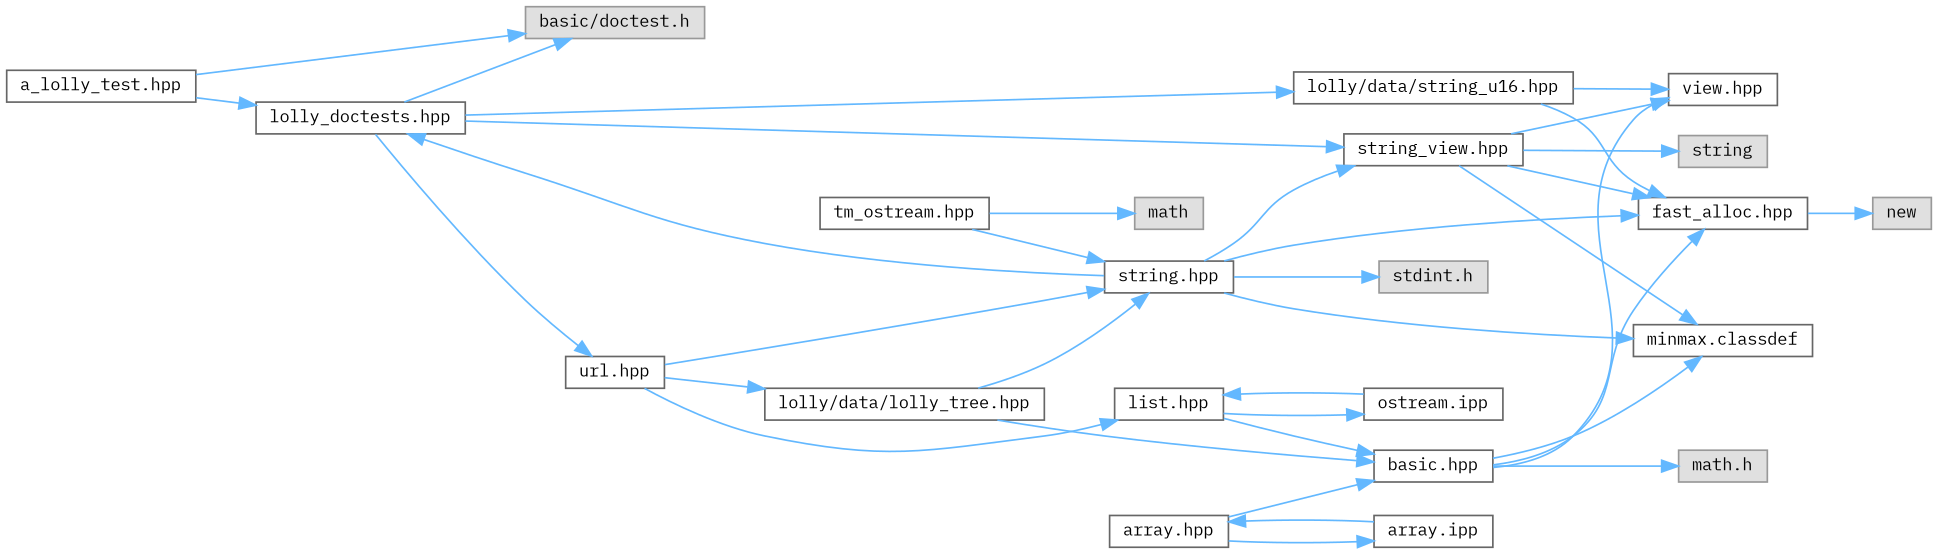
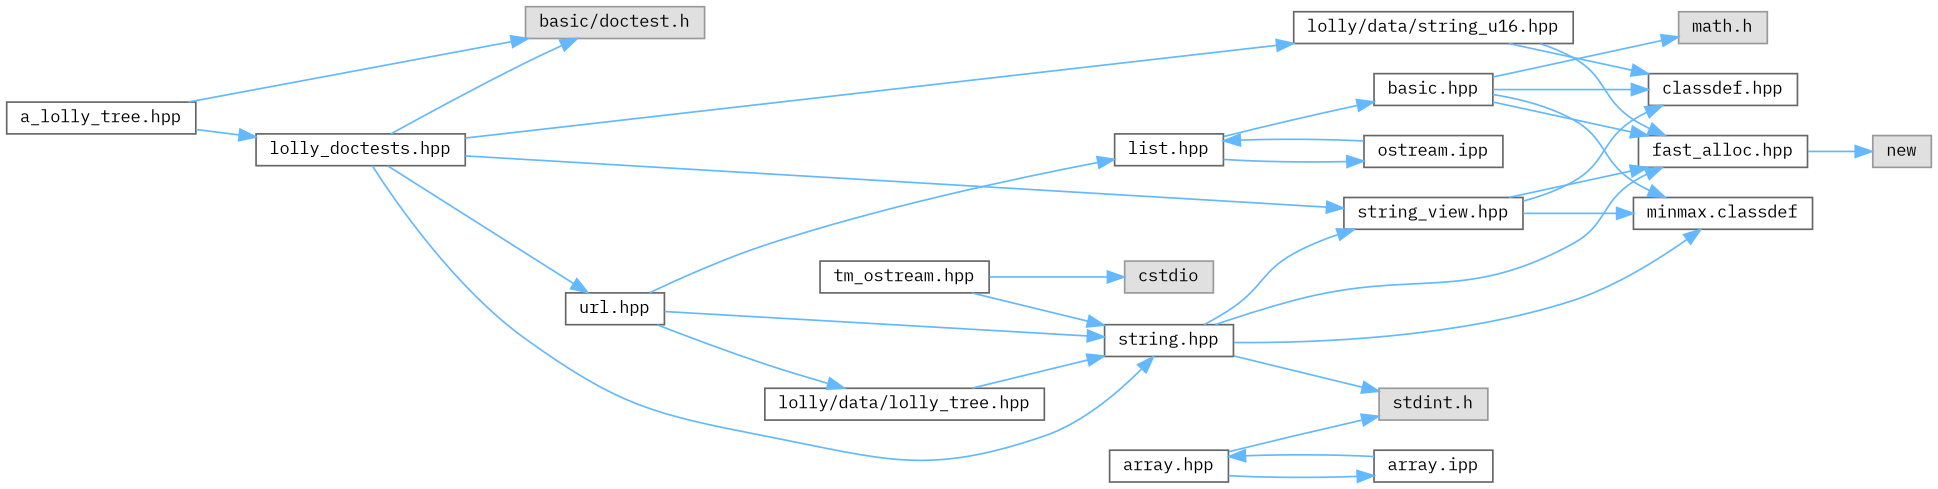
node "a_lolly_test.hpp": label "a_lolly_test.hpp" -> "a_lolly_tree.hpp"
node "view.hpp": label "view.hpp" -> "classdef.hpp"
node "string": removed
node "math": label "math" -> "cstdio"
edge "string.hpp" -> "lolly_doctests.hpp": reversed
edge "lolly/data/lolly_tree.hpp" -> "basic.hpp": removed
edge "array.hpp" -> "basic.hpp": now "array.hpp" -> "stdint.h"
